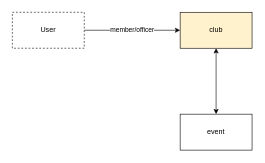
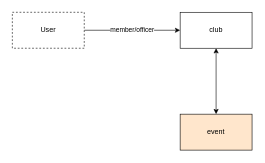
node "club": fillcolor #fff2cc -> #ffffff
node "event": fillcolor #ffffff -> #ffe6cc
